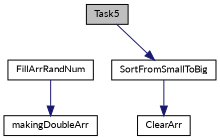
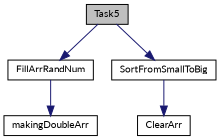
edge "Task5" -> "FillArrRandNum": added
